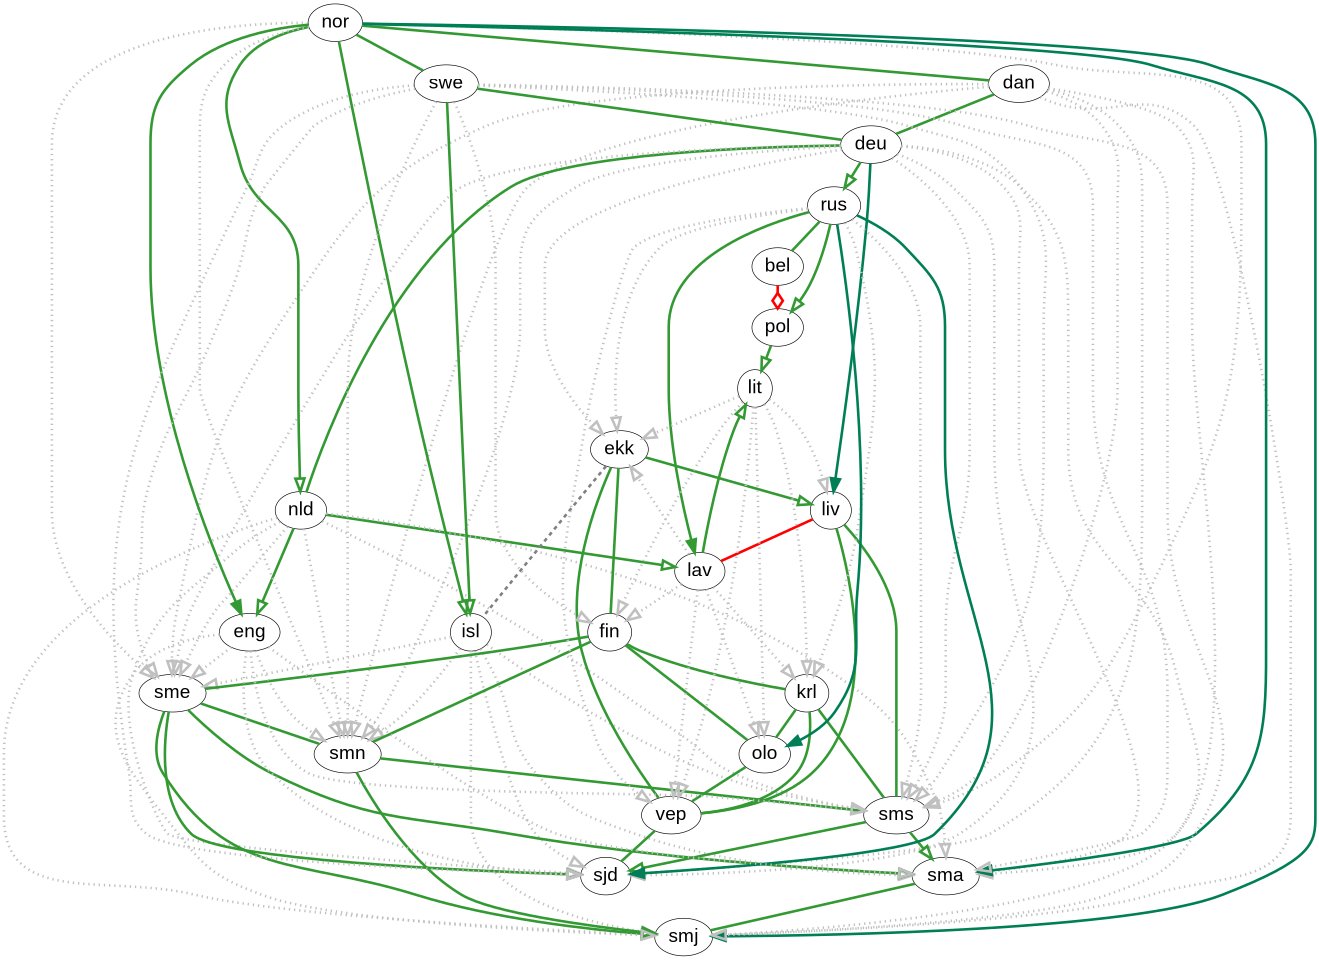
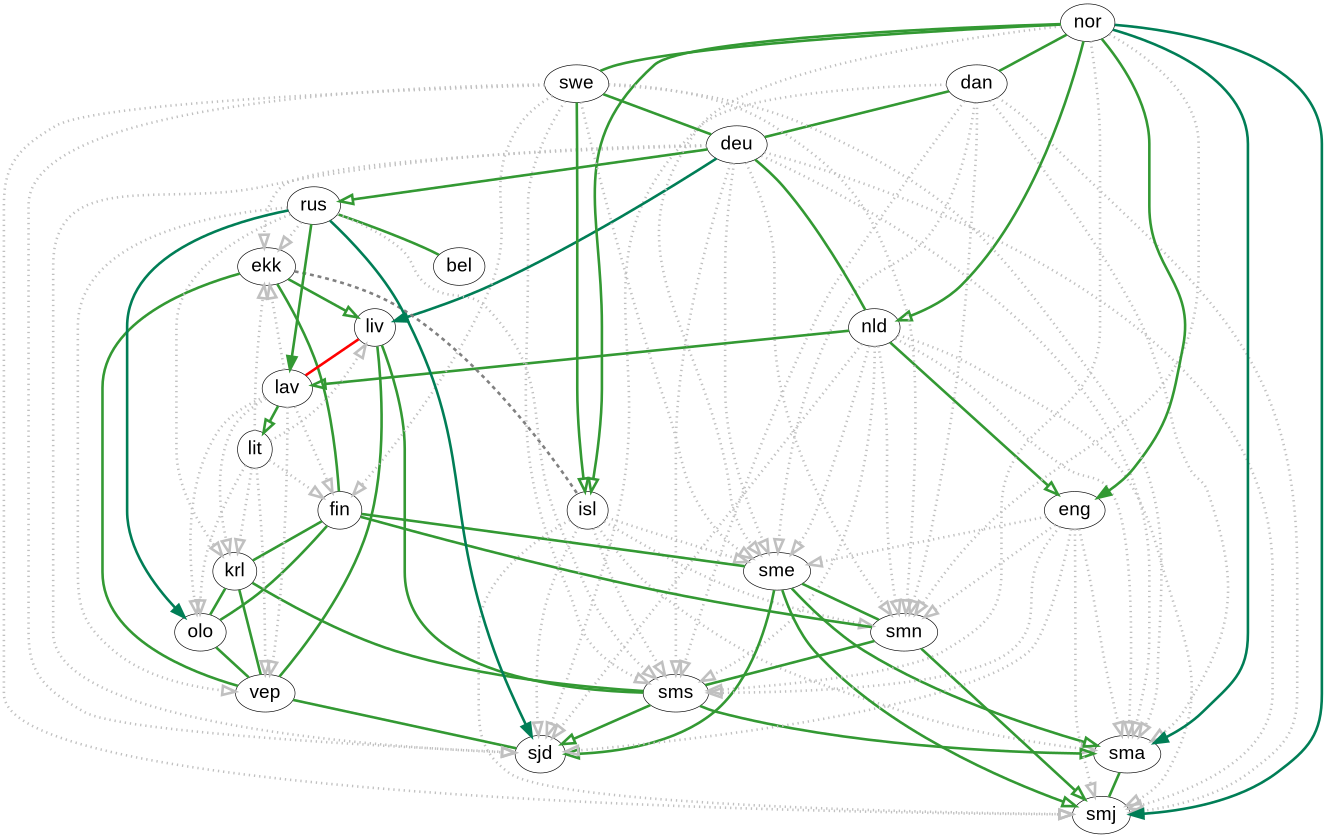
node "pol": removed
